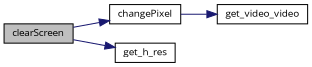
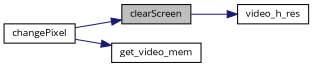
node "get_video_video": label "get_video_video" -> "get_video_mem"
edge "clearScreen" -> "changePixel": reversed
node "get_h_res": label "get_h_res" -> "video_h_res"
